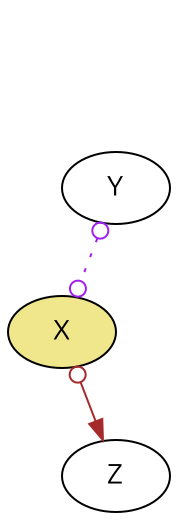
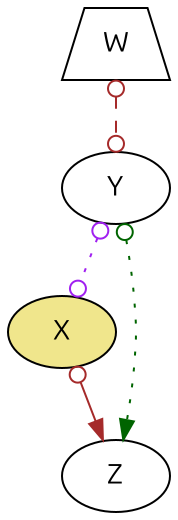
node "W": added
edge "Y" -- "Z": added
